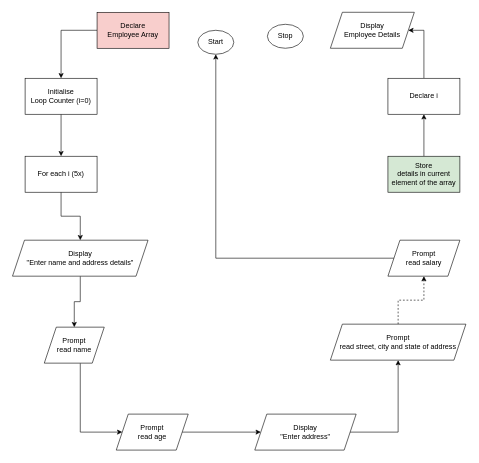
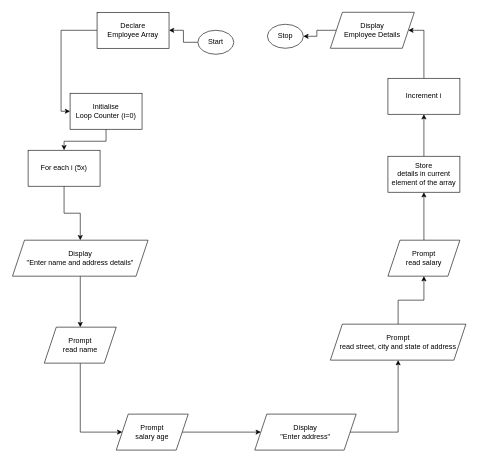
node "Declare Employee Array": fillcolor #f8cecc -> #ffffff
edge "Display Employee Details" -> "Stop": added
edge "Start" -> "Declare Employee Array": added
edge "Prompt read salary" -> "Start": now "Prompt read salary" -> "Store details in current element of the array"
node "Initialise Loop Counter (i=0)": moved (61, 96) -> (106, 111)
node "Declare i": label "Declare i" -> "Increment i"
node "For each i (5x)": moved (61, 174) -> (64, 168)
node "Store details in current element of the array": fillcolor #d5e8d4 -> #ffffff
edge "Prompt read street, city and state of address" -> "Prompt read salary": style dashed -> solid
node "Prompt read name": size 60x36 -> 72x36
node "Prompt read age": label "Prompt read age" -> "Prompt salary age"
